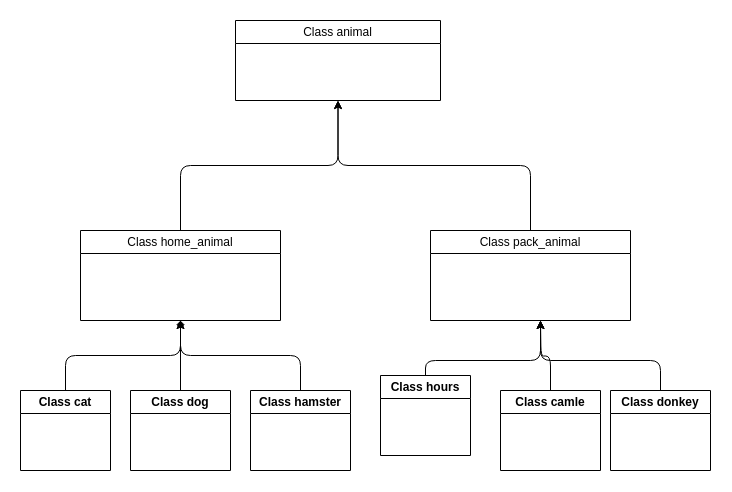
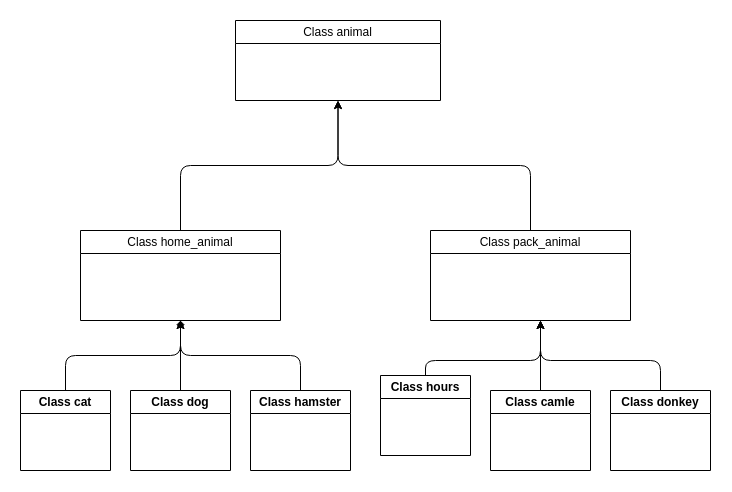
node "Class camle": moved (551, 431) -> (541, 431)
